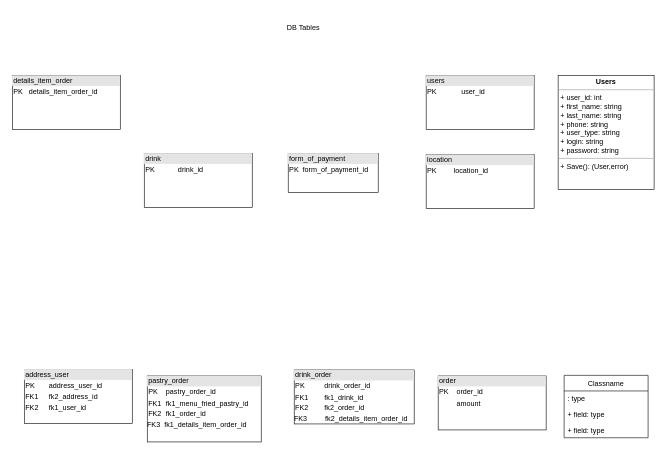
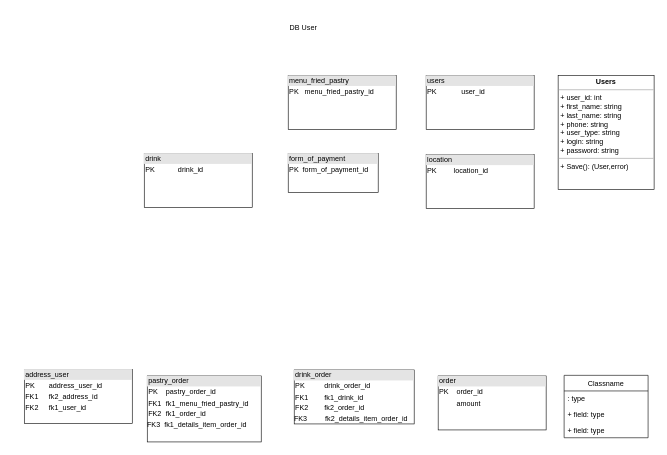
node "DB Tables": label "DB Tables" -> "DB User"
node "details_item_order PK details_item_order_id": removed
node "menu_fried_pastry PK menu_fried_pastry_id": added
